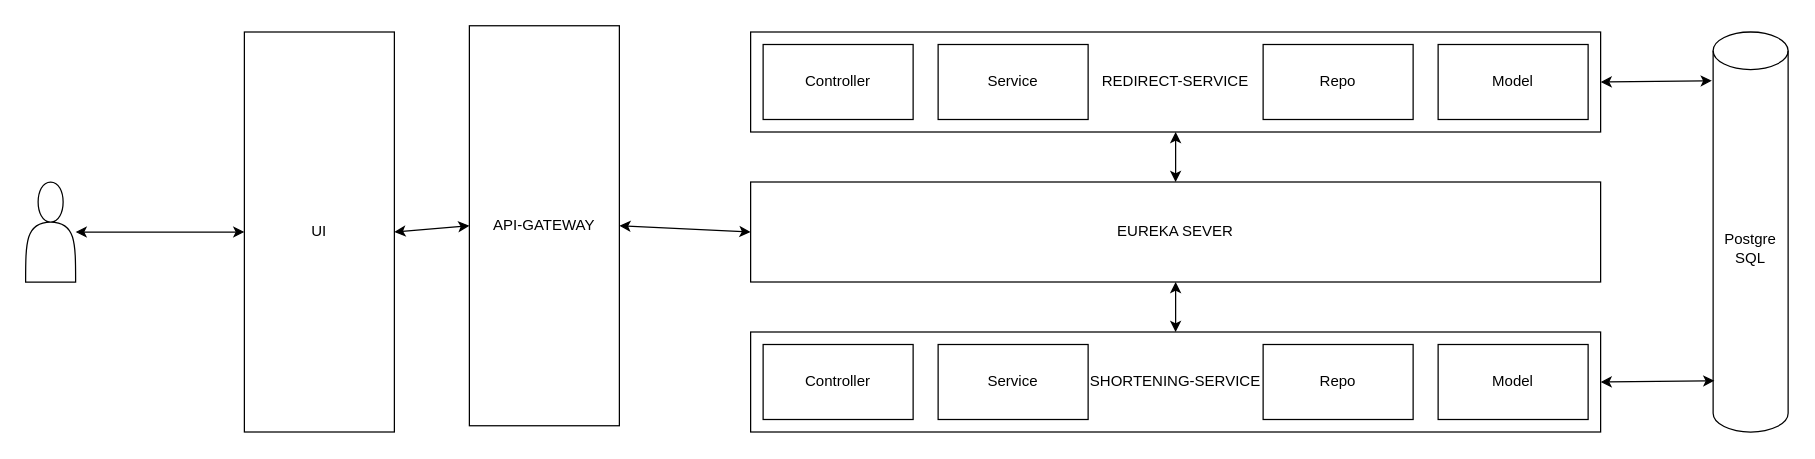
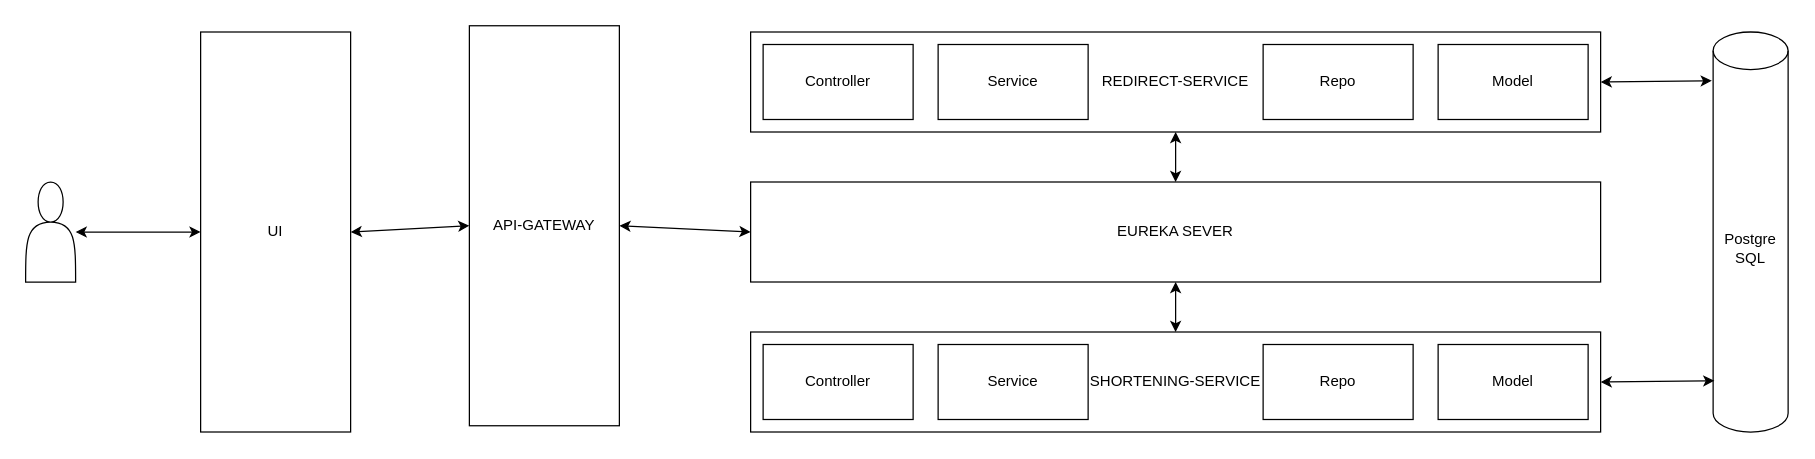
node "UI": moved (319, 232) -> (276, 232)
